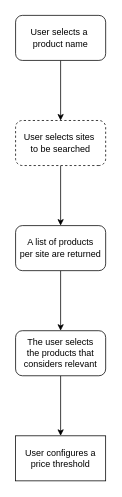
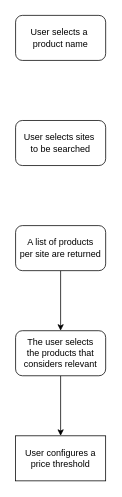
edge "User selects a product name" -> "User selects sites to be searched": removed
node "User selects sites to be searched": style dashed -> solid
edge "User selects sites to be searched" -> "A list of products per site are returned": removed
